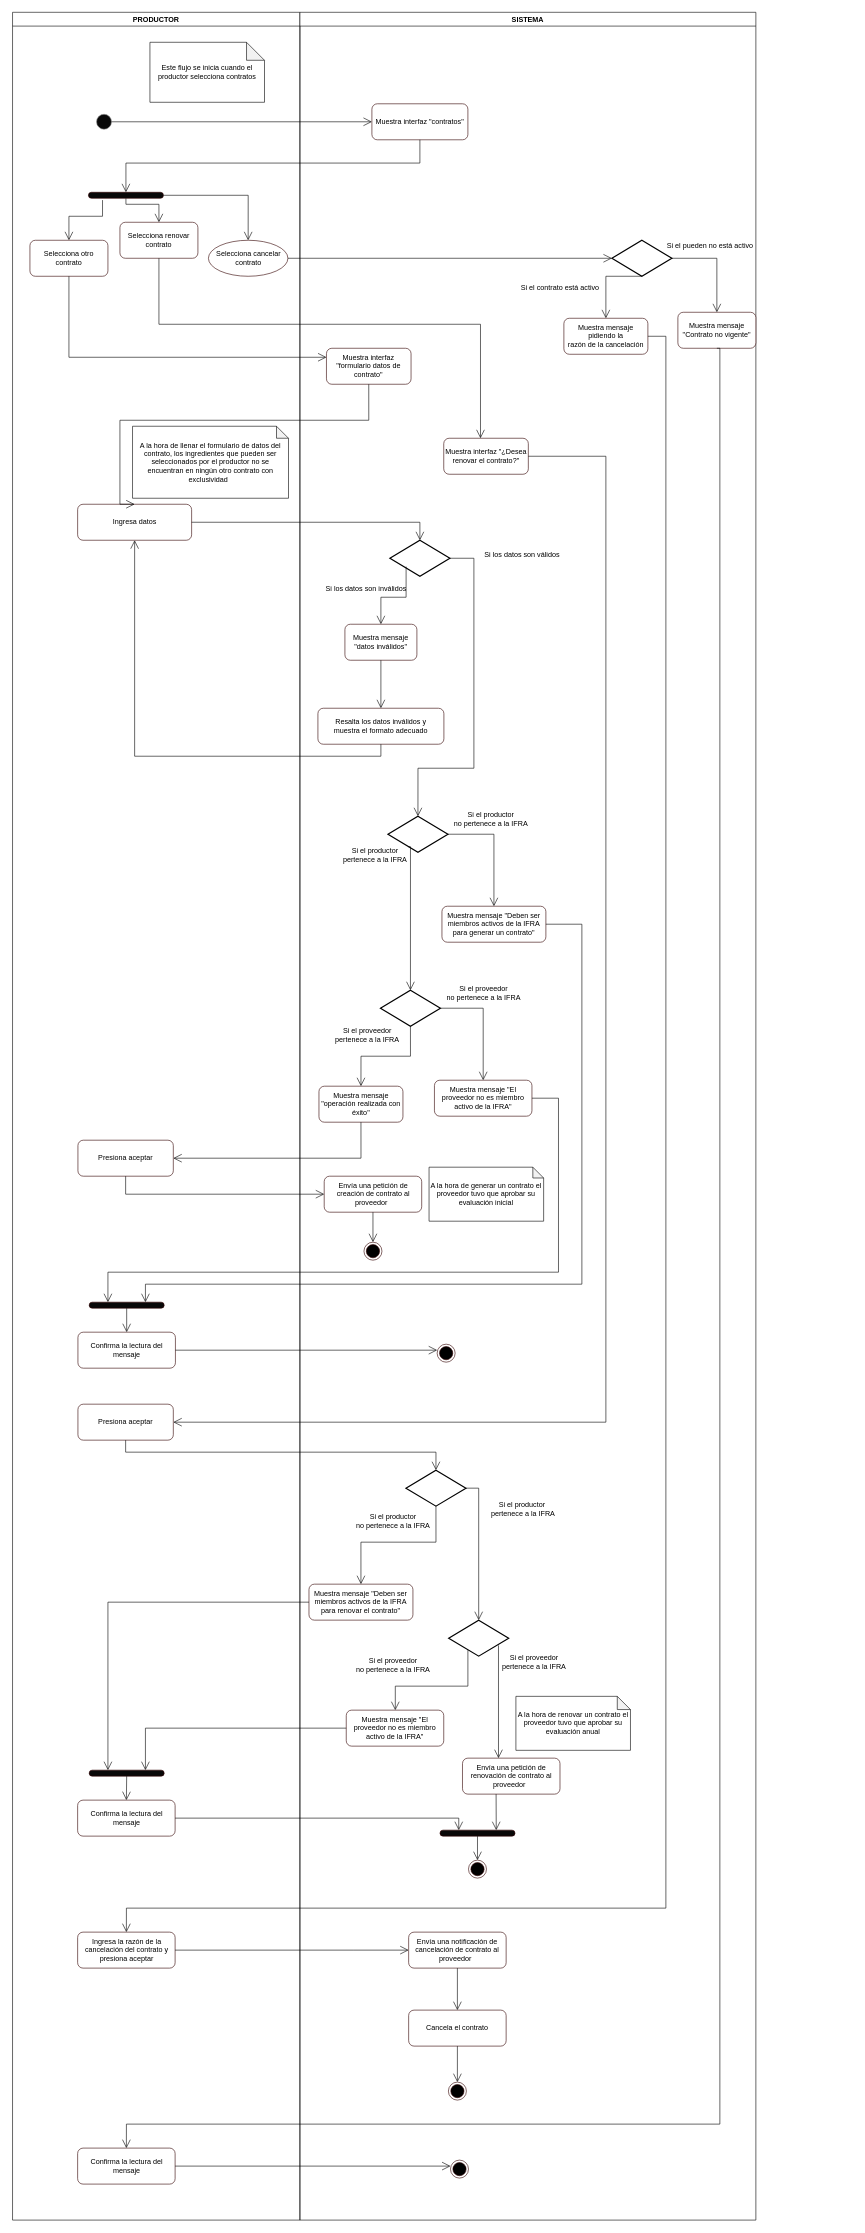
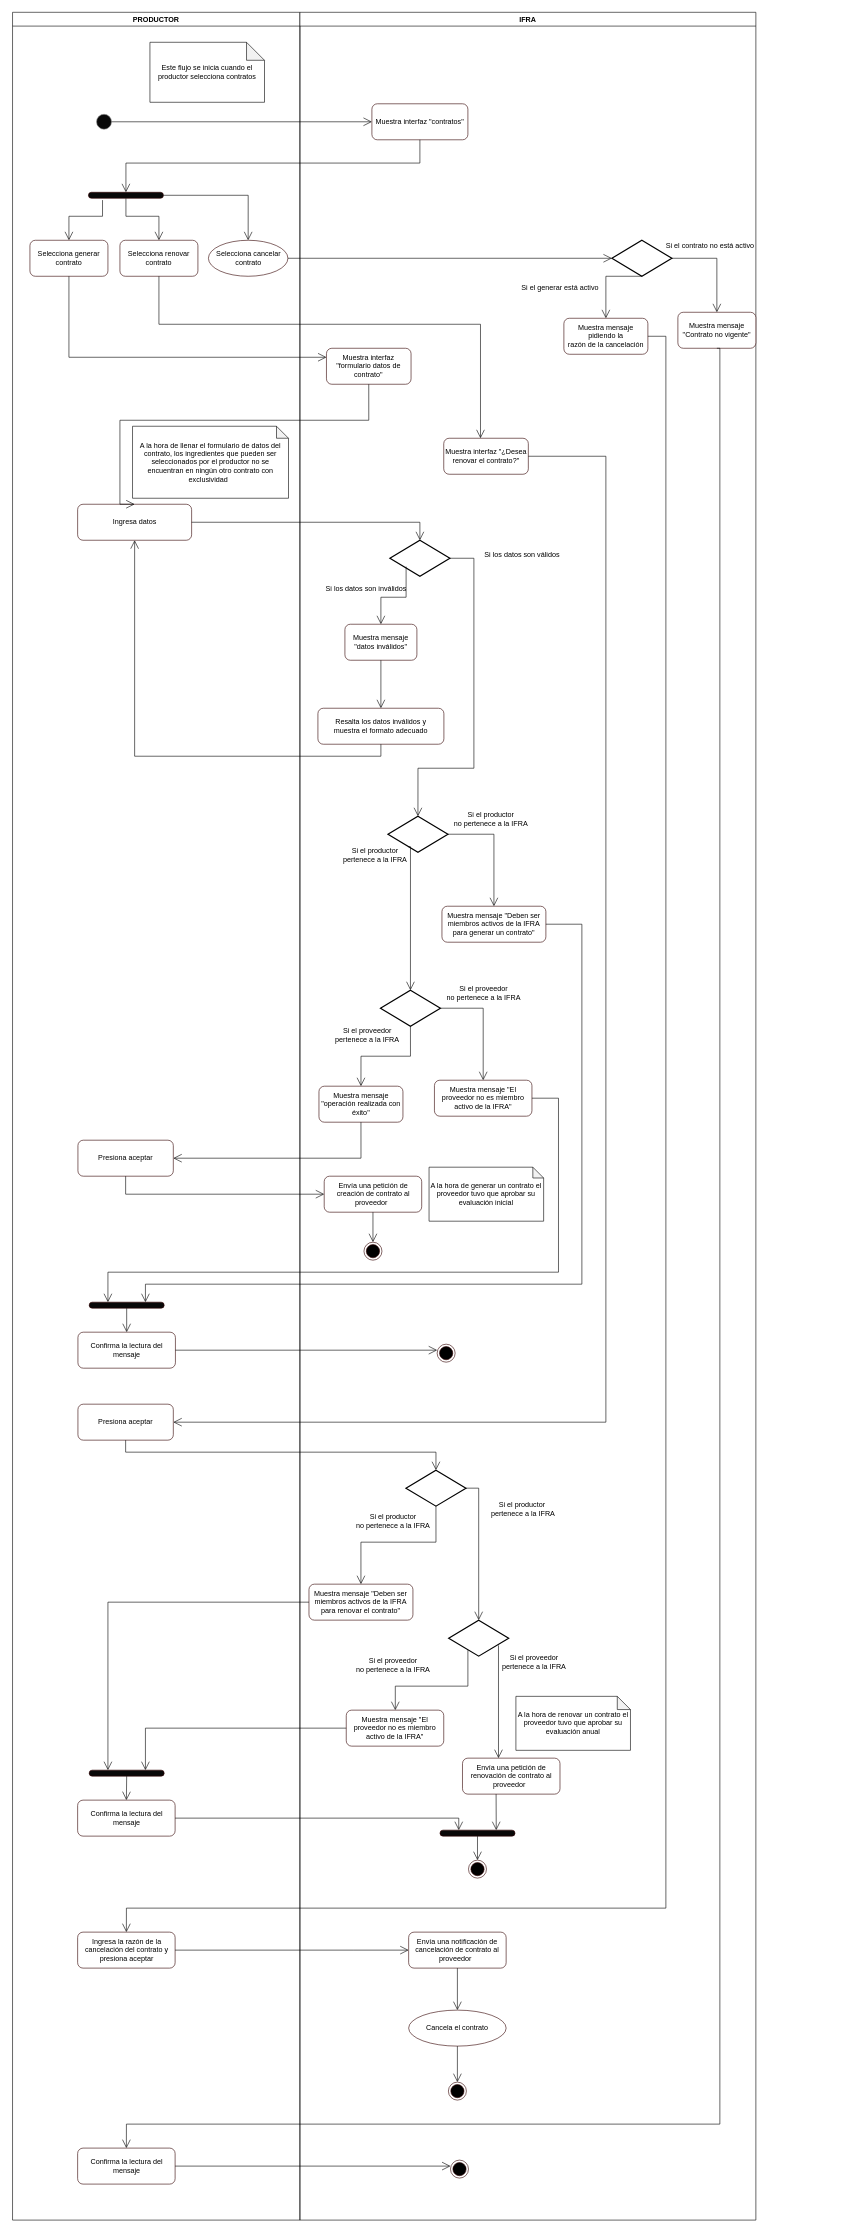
node "SISTEMA": label "SISTEMA" -> "IFRA"
node "Selecciona renovar contrato": moved (159, 240) -> (159, 258)
node "Si el pueden no está activo": label "Si el pueden no está activo" -> "Si el contrato no está activo"
node "Selecciona otro contrato": label "Selecciona otro contrato" -> "Selecciona generar contrato"
node "Si el contrato está activo": label "Si el contrato está activo" -> "Si el generar está activo"
node "Cancela el contrato": shape rounded rectangle -> ellipse
